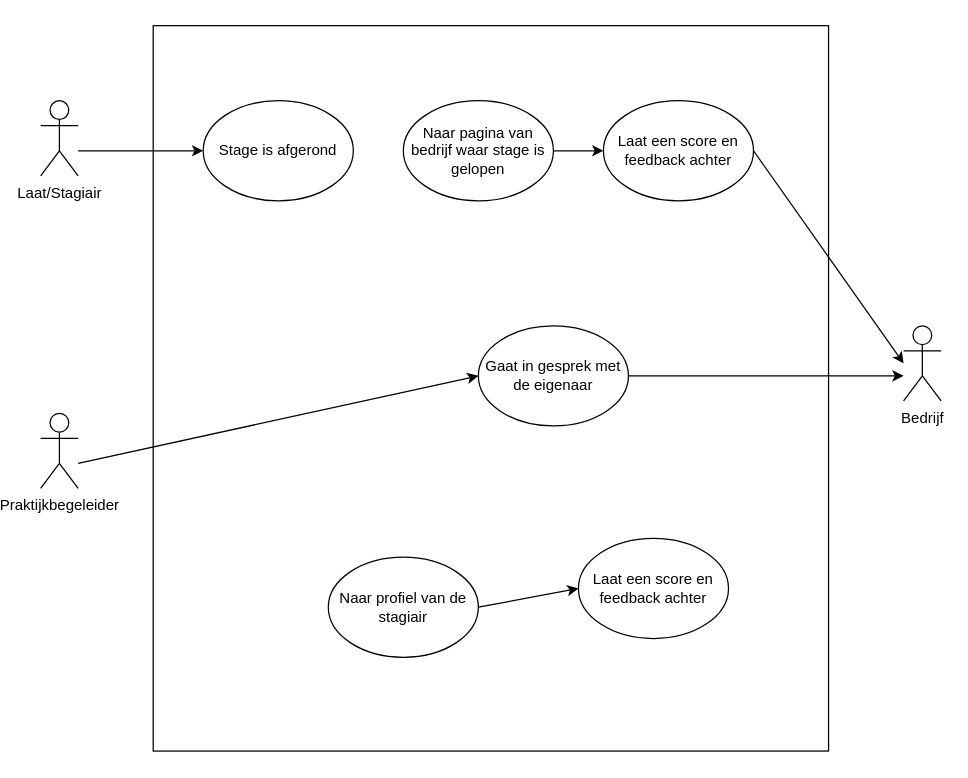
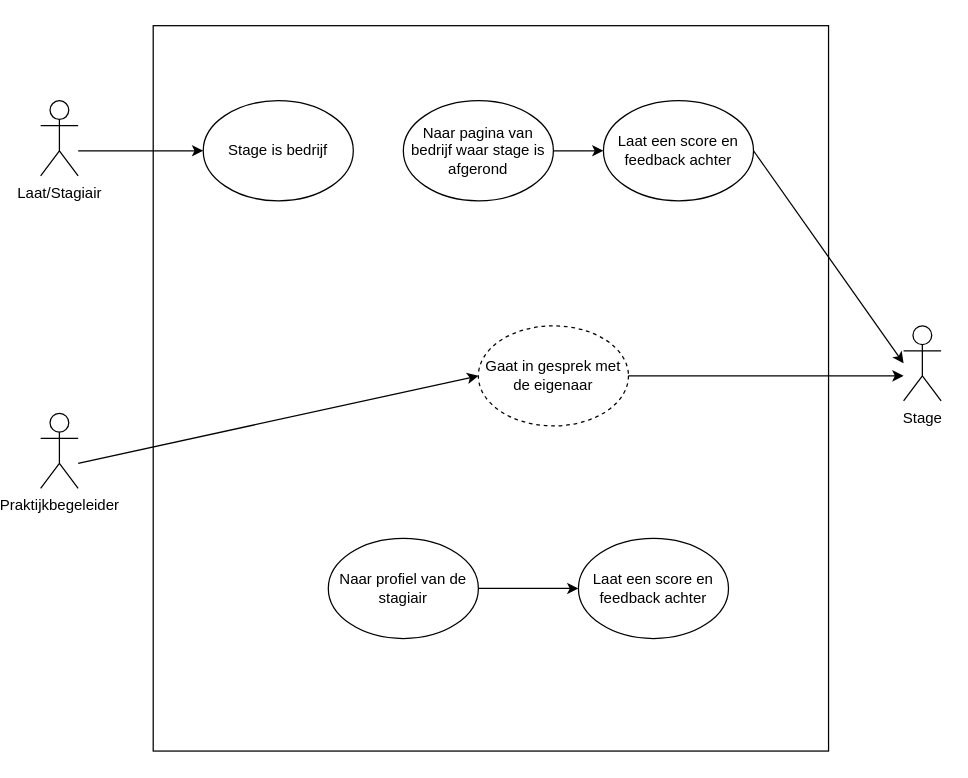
node "Stage is afgerond": label "Stage is afgerond" -> "Stage is bedrijf"
node "Naar pagina van bedrijf waar stage is gelopen": label "Naar pagina van bedrijf waar stage is gelopen" -> "Naar pagina van bedrijf waar stage is afgerond"
node "Gaat in gesprek met de eigenaar": style solid -> dashed
node "Bedrijf": label "Bedrijf" -> "Stage"
node "Naar profiel van de stagiair": moved (403, 607) -> (403, 588)
